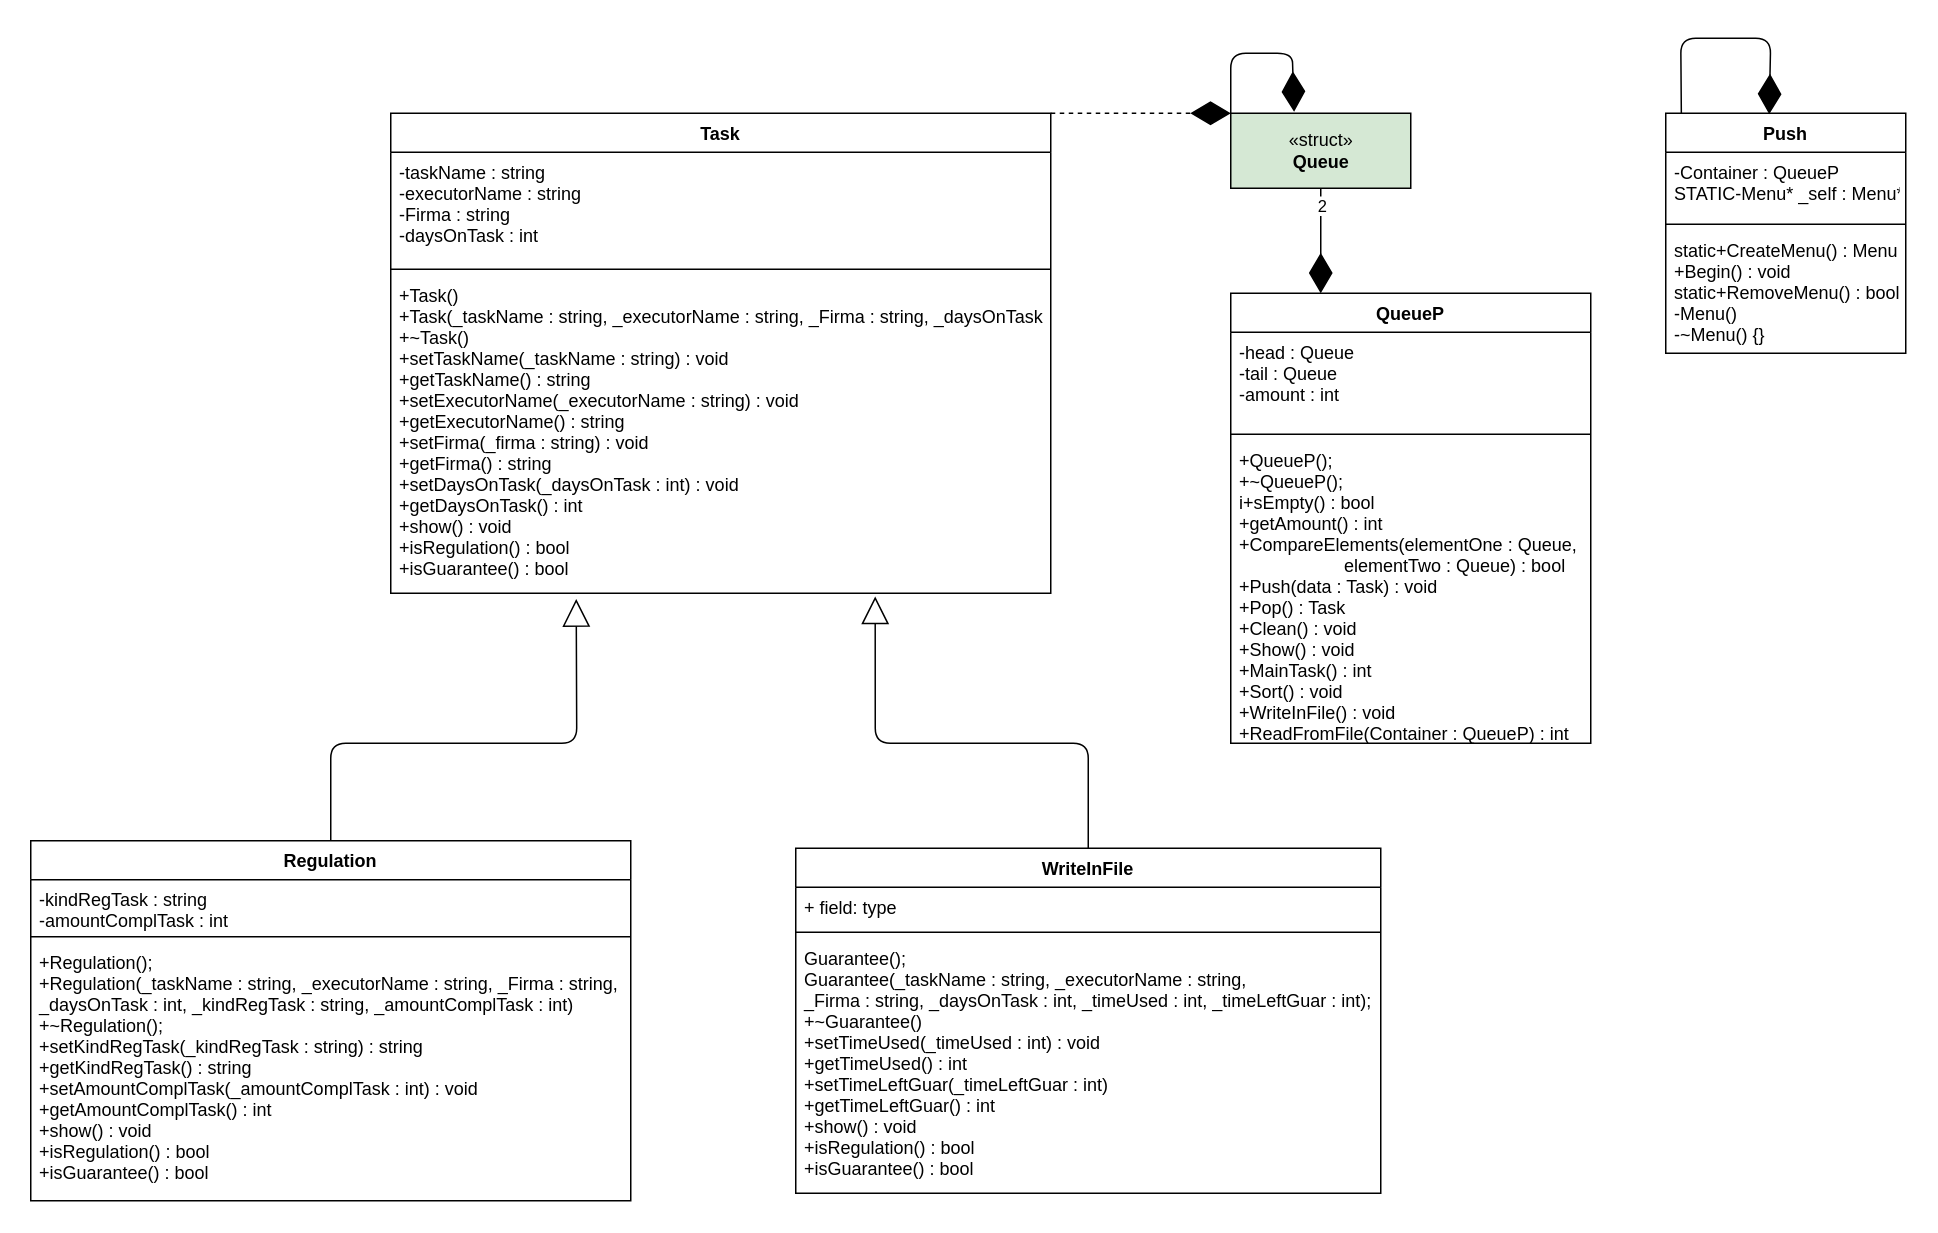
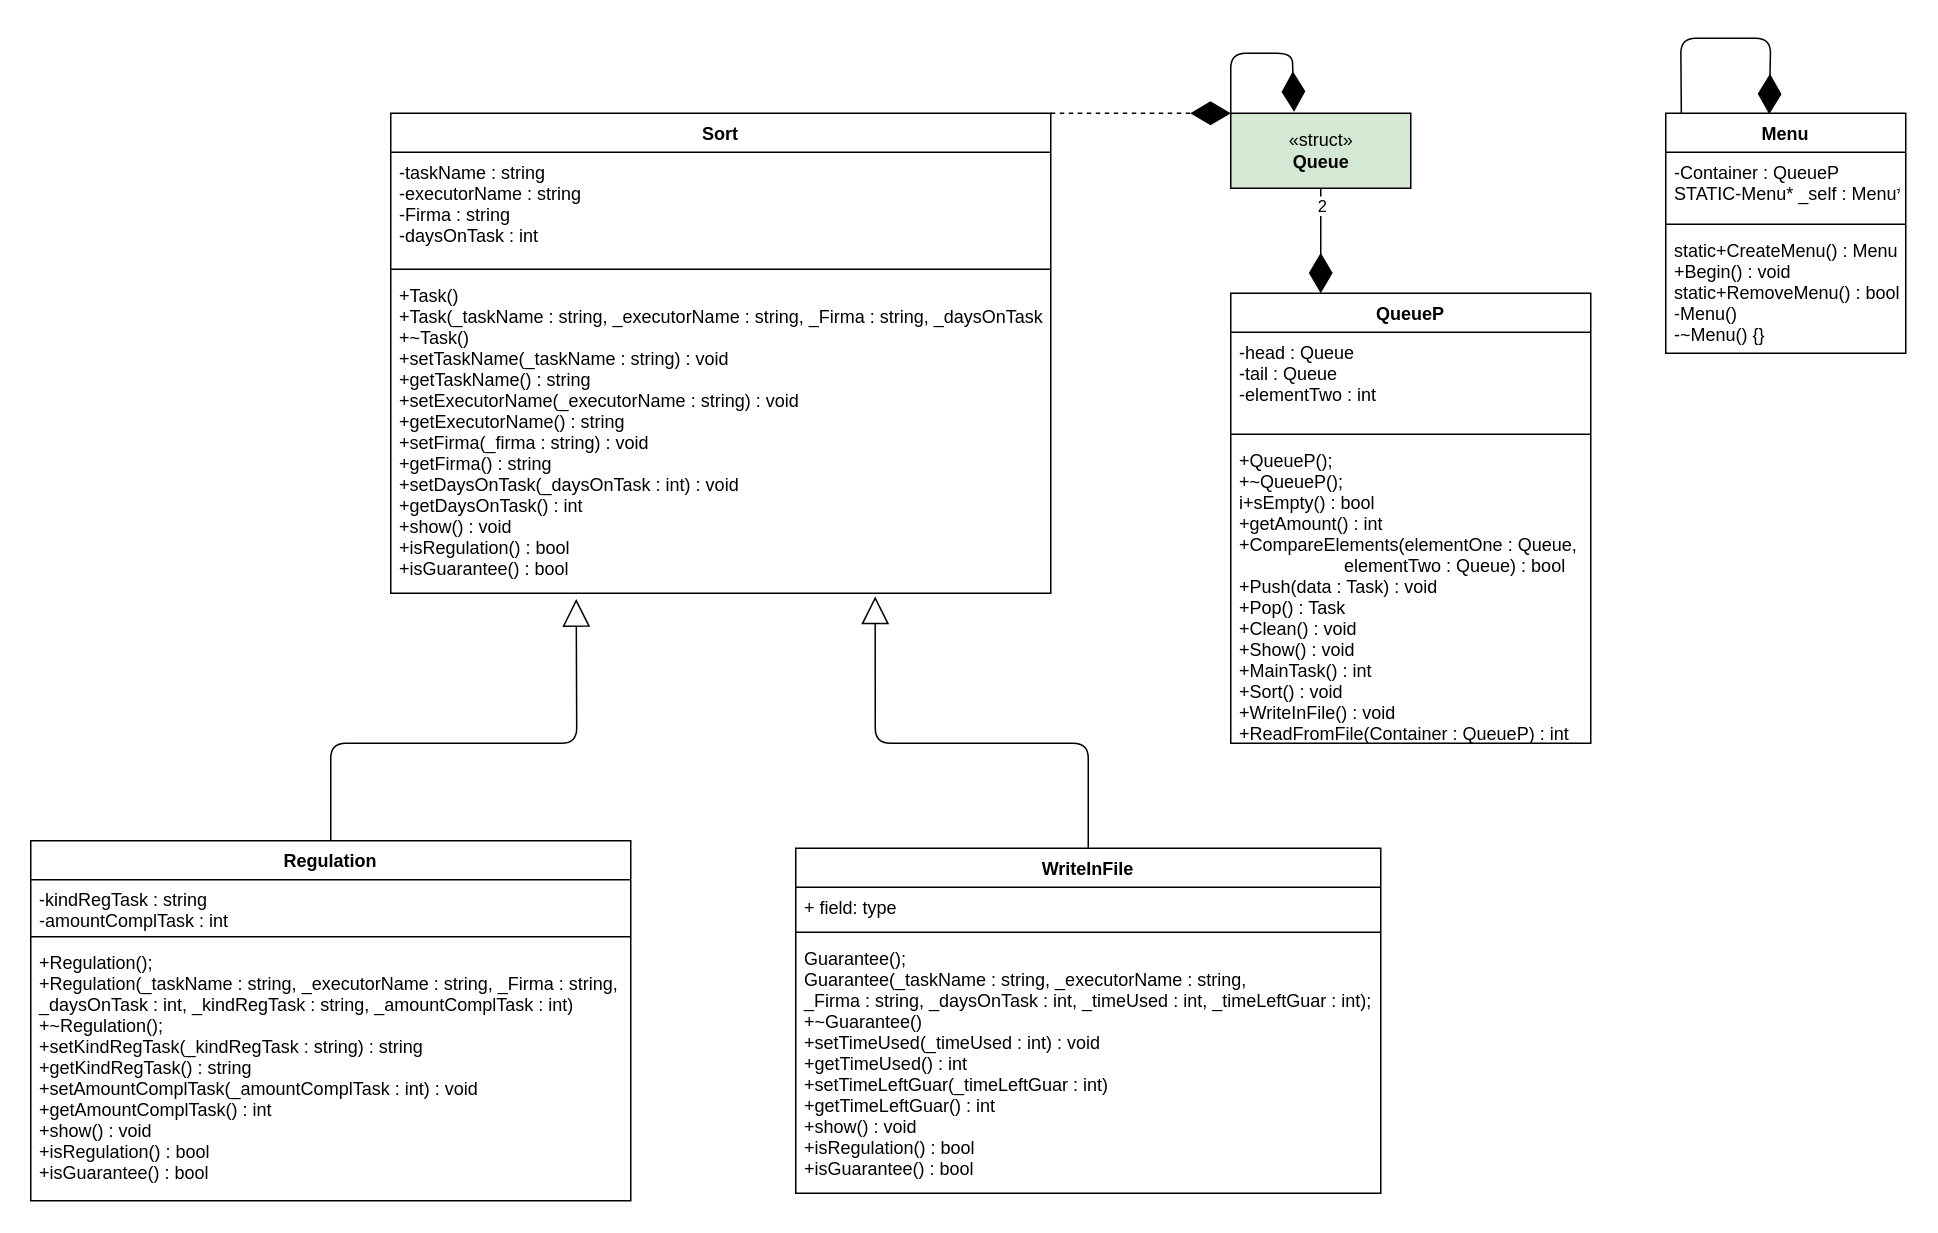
node "Task": label "Task" -> "Sort"
node "Push": label "Push" -> "Menu"
node "-head : Queue -tail : Queue -amount : int": label "-head : Queue -tail : Queue -amount : int" -> "-head : Queue -tail : Queue -elementTwo : int"
